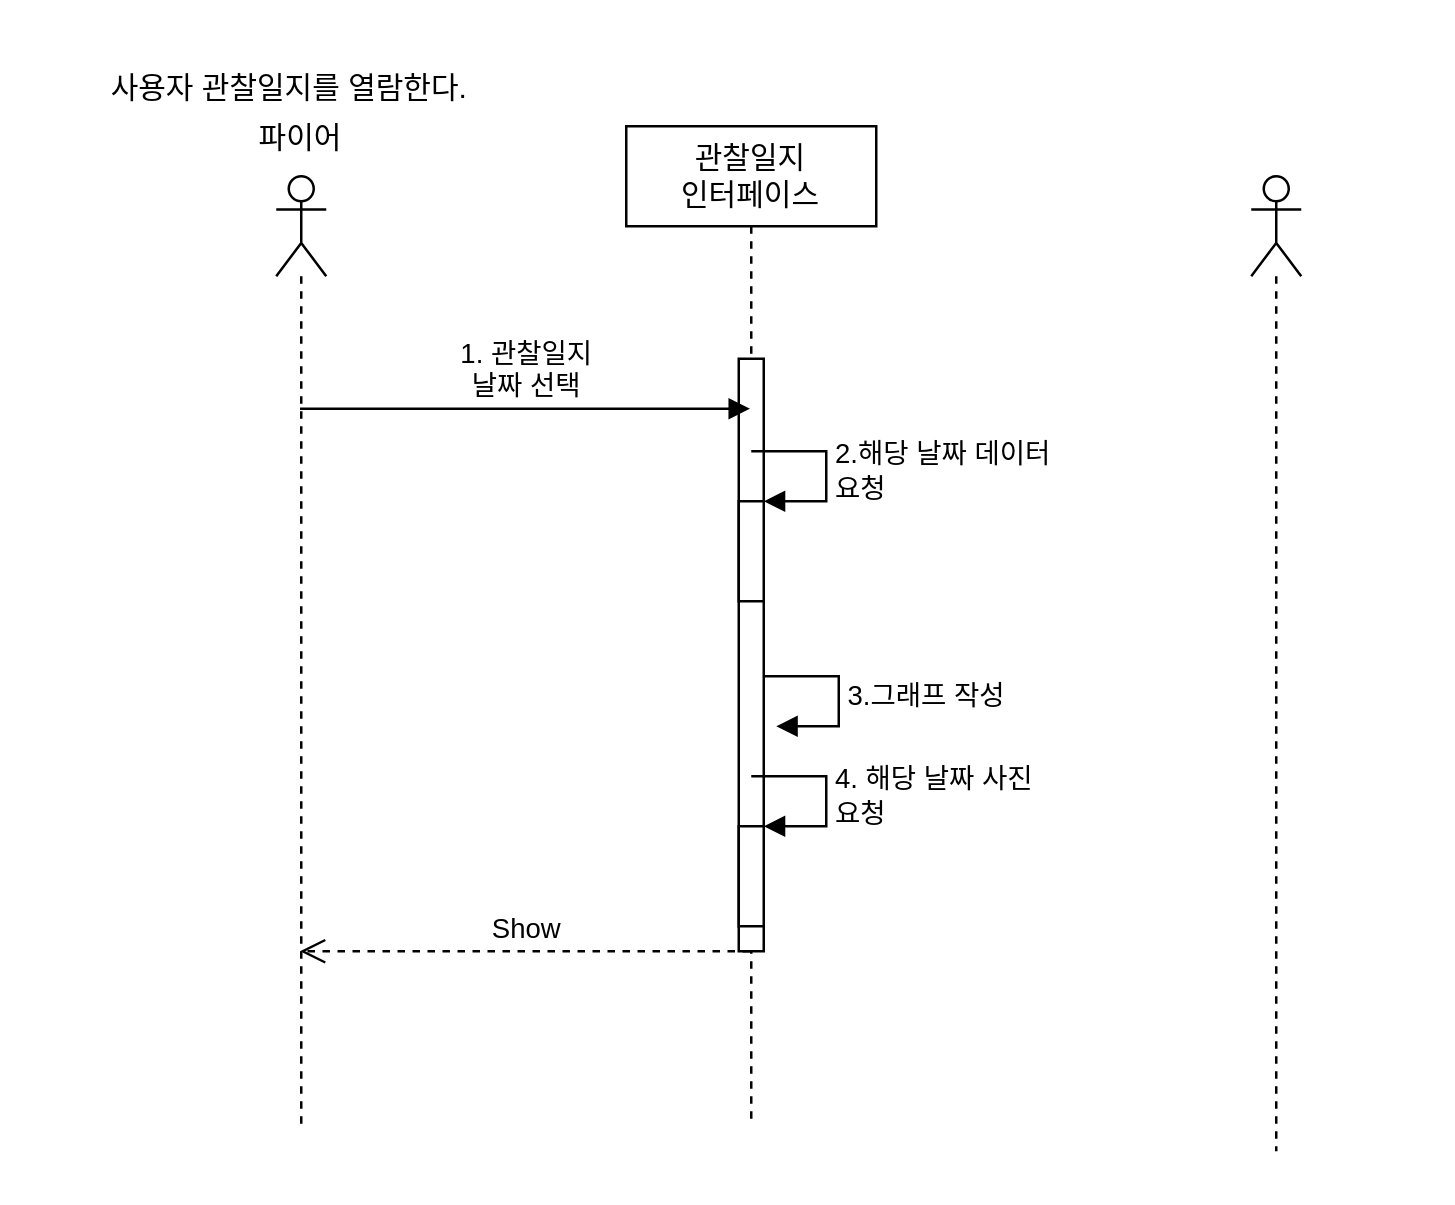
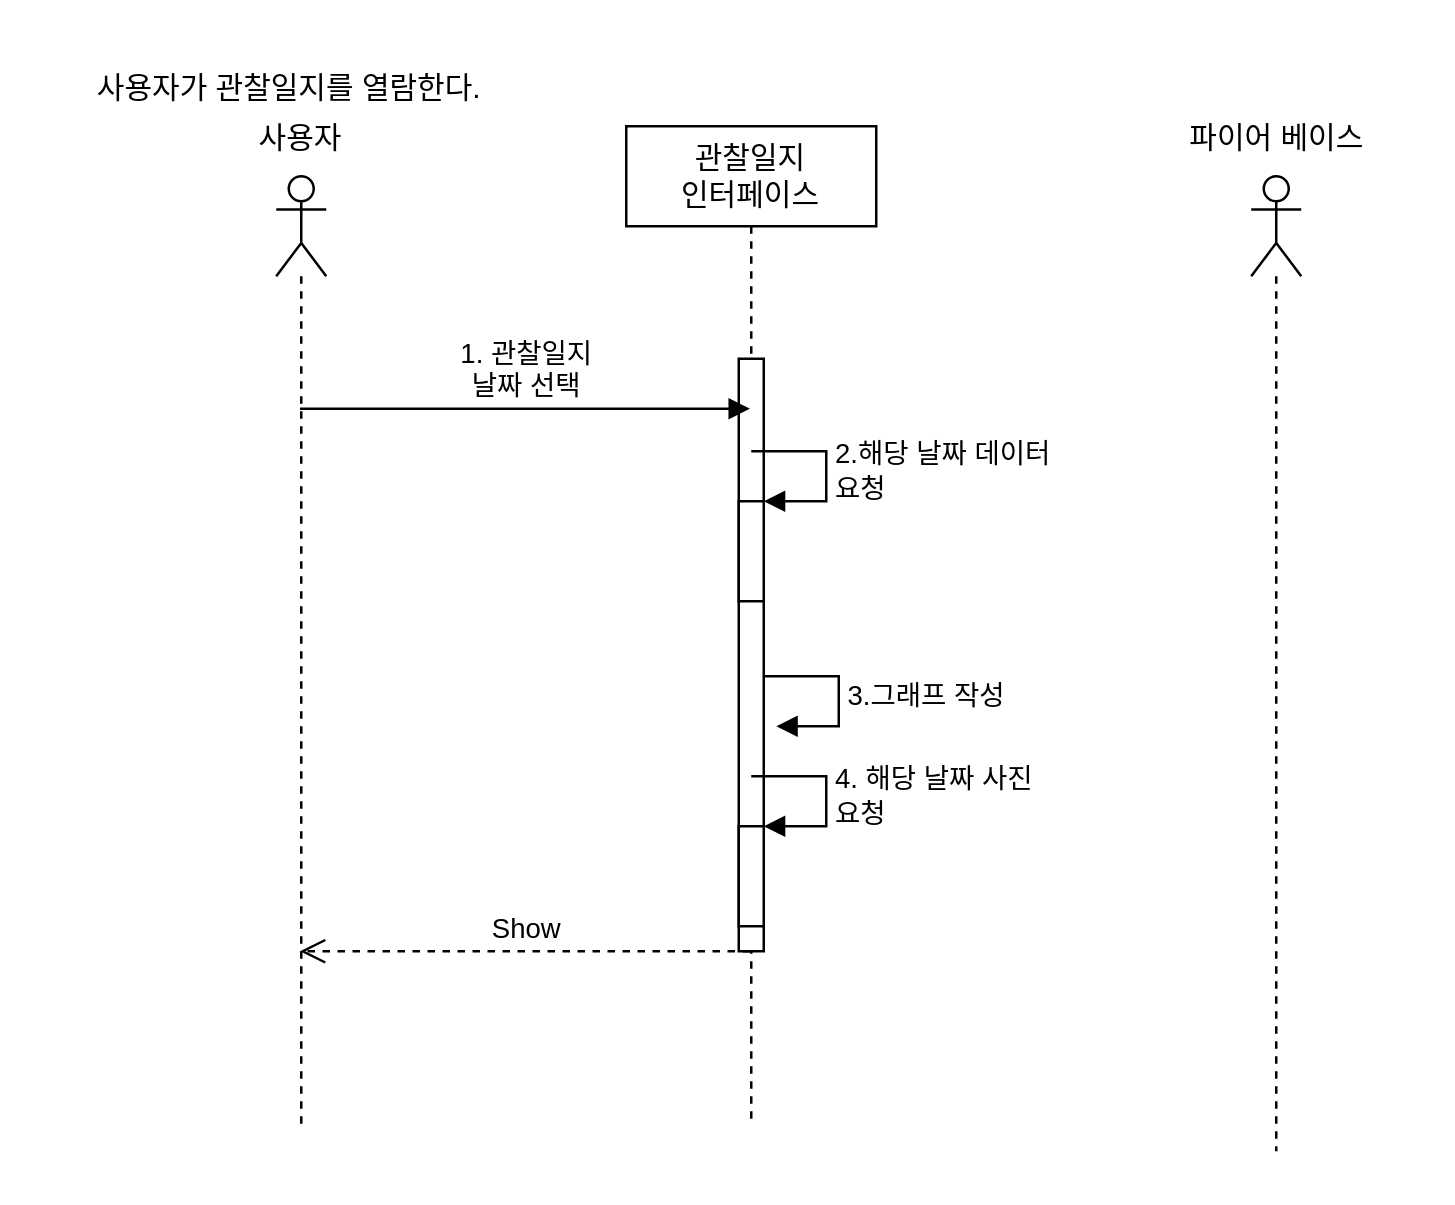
node "사용자 관찰일지를 열람한다.": label "사용자 관찰일지를 열람한다." -> "사용자가 관찰일지를 열람한다."
node "파이어": label "파이어" -> "사용자"
node "파이어 베이스": added
